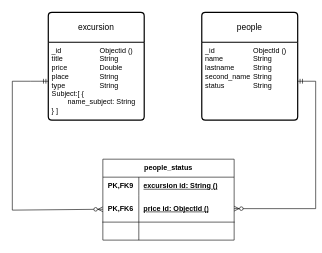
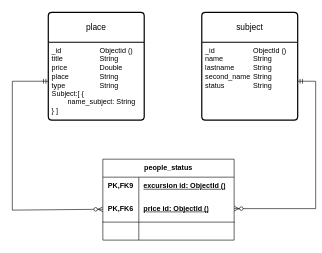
node "excursion": label "excursion" -> "place"
node "people": label "people" -> "subject"
node "excursion id: String ()": label "excursion id: String ()" -> "excursion id: Objectld ()"
